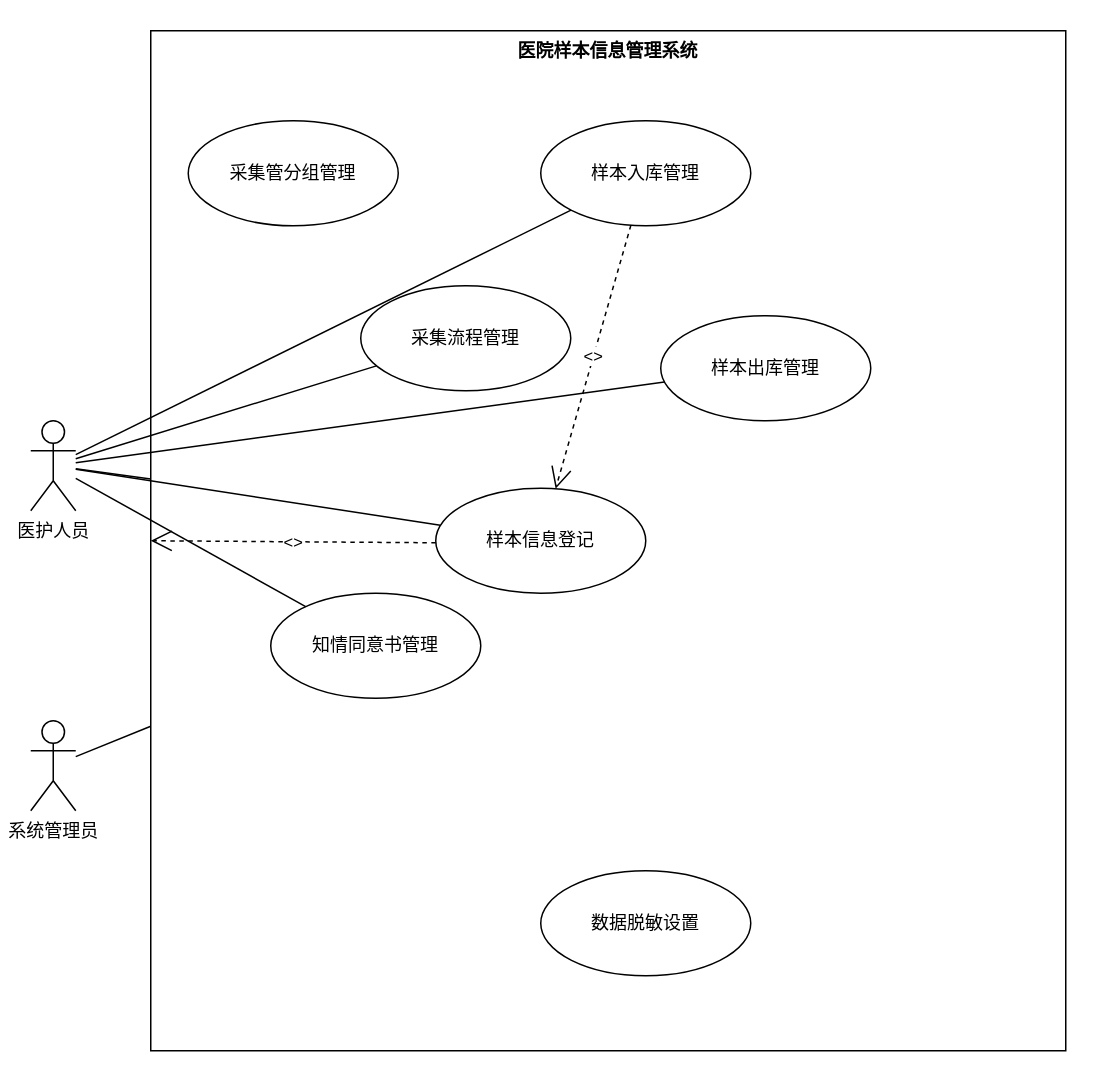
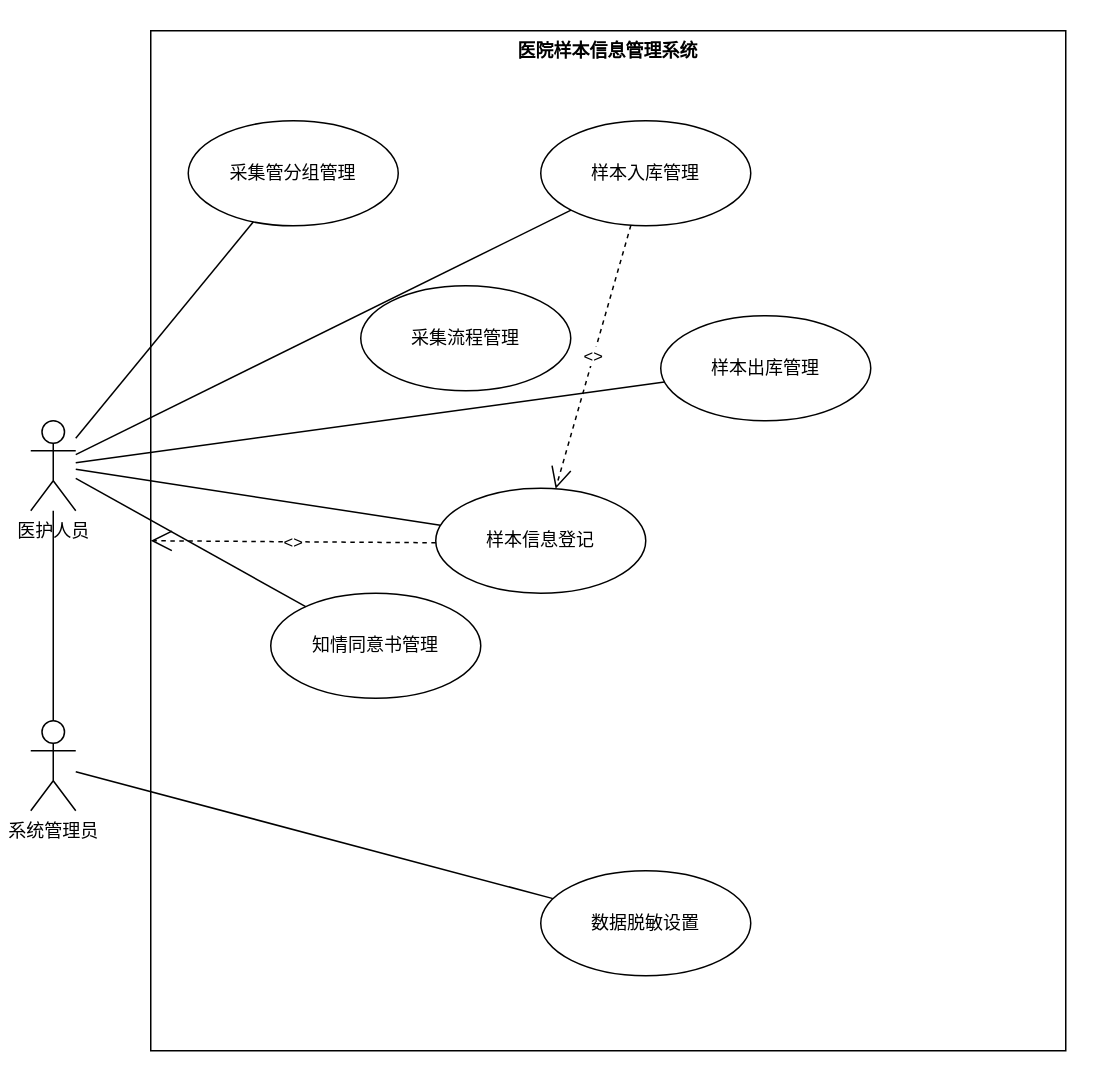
edge "采集流程管理" -- "医护人员": now "系统管理员" -- "医护人员"
edge "医护人员" -- "医院样本信息管理系统": now "医护人员" -- "采集管分组管理"
edge "医院样本信息管理系统" -- "系统管理员": now "数据脱敏设置" -- "系统管理员"
